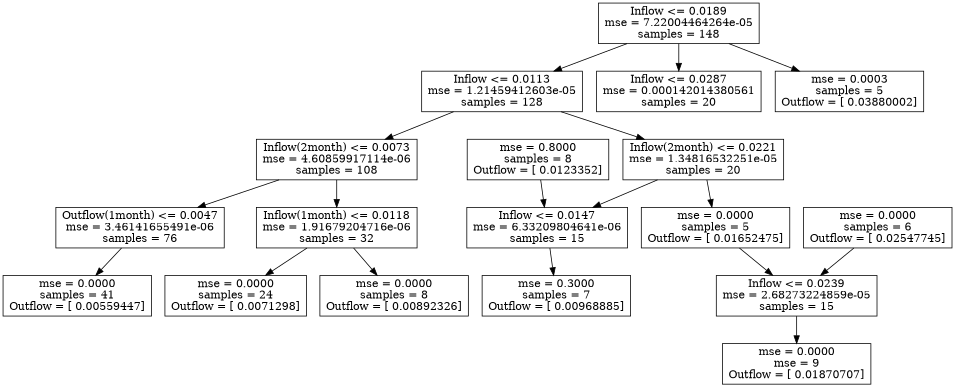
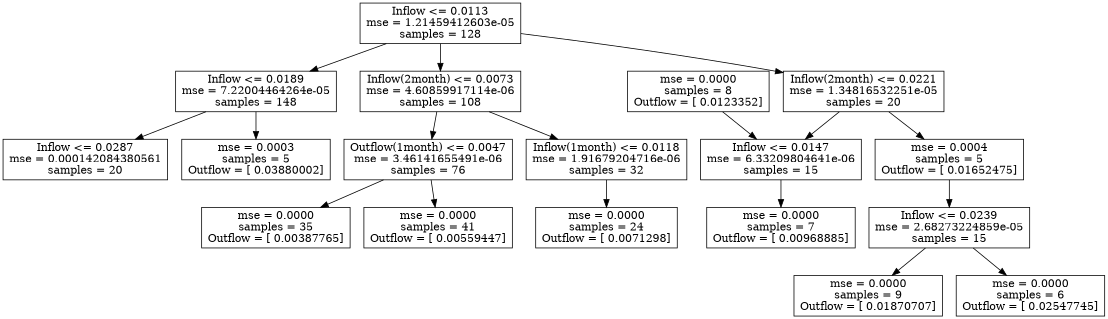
edge "Inflow <= 0.0189 mse = 7.22004464264e-05 samples = 148" -> "Inflow <= 0.0113 mse = 1.21459412603e-05 samples = 128": reversed
node "Inflow <= 0.0287 mse = 0.000142014380561 samples = 20": label "Inflow <= 0.0287 mse = 0.000142014380561 samples = 20" -> "Inflow <= 0.0287 mse = 0.000142084380561 samples = 20"
node "mse = 0.8000 samples = 8 Outflow = [ 0.0123352]": label "mse = 0.8000 samples = 8 Outflow = [ 0.0123352]" -> "mse = 0.0000 samples = 8 Outflow = [ 0.0123352]"
node "mse = 0.0000 samples = 35 Outflow = [ 0.00387765]": added
node "mse = 0.0000 samples = 5 Outflow = [ 0.01652475]": label "mse = 0.0000 samples = 5 Outflow = [ 0.01652475]" -> "mse = 0.0004 samples = 5 Outflow = [ 0.01652475]"
edge "mse = 0.0000 samples = 6 Outflow = [ 0.02547745]" -> "Inflow <= 0.0239 mse = 2.68273224859e-05 samples = 15": reversed
node "mse = 0.0000 samples = 8 Outflow = [ 0.00892326]": removed
node "mse = 0.3000 samples = 7 Outflow = [ 0.00968885]": label "mse = 0.3000 samples = 7 Outflow = [ 0.00968885]" -> "mse = 0.0000 samples = 7 Outflow = [ 0.00968885]"
node "mse = 0.0000 mse = 9 Outflow = [ 0.01870707]": label "mse = 0.0000 mse = 9 Outflow = [ 0.01870707]" -> "mse = 0.0000 samples = 9 Outflow = [ 0.01870707]"
